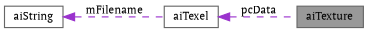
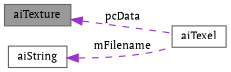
edge "aiTexture" -> "aiTexel": reversed
